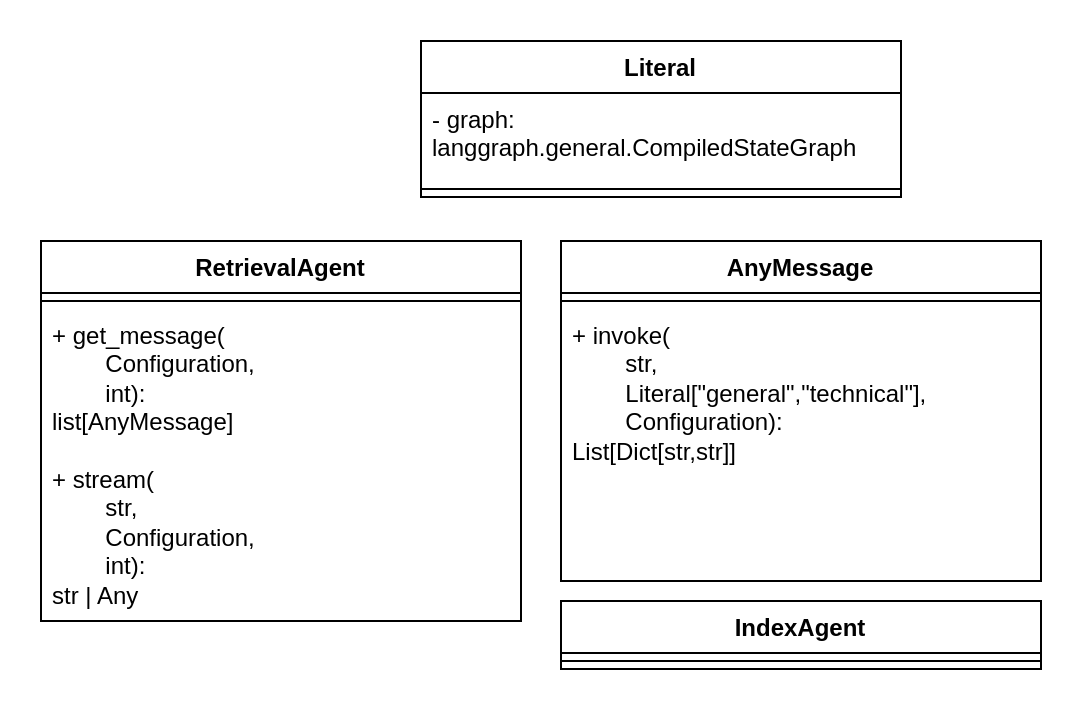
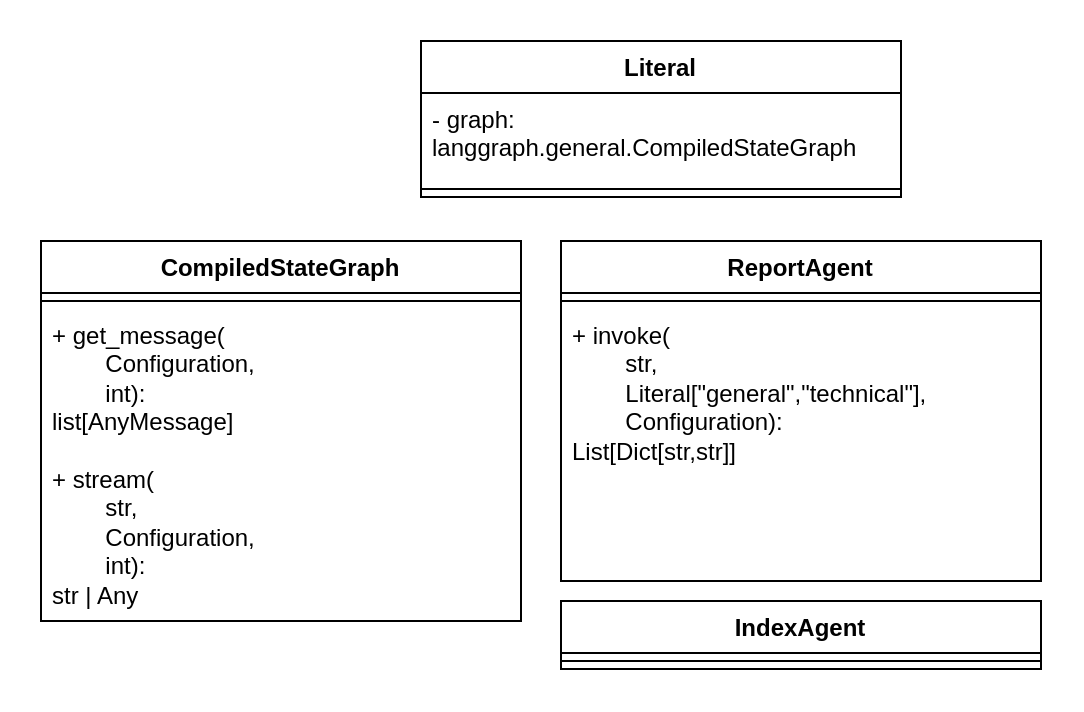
node "RetrievalAgent": label "RetrievalAgent" -> "CompiledStateGraph"
node "AnyMessage": label "AnyMessage" -> "ReportAgent"
